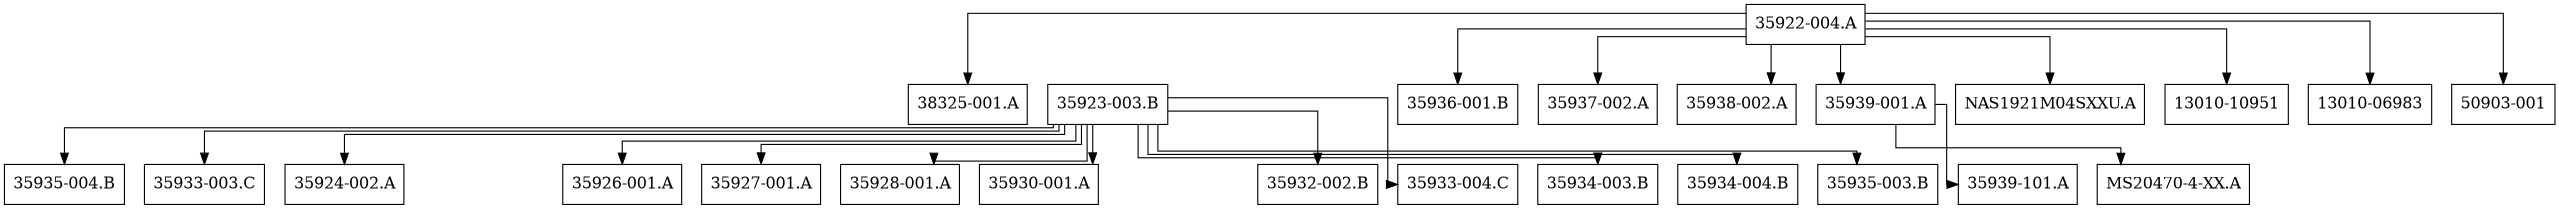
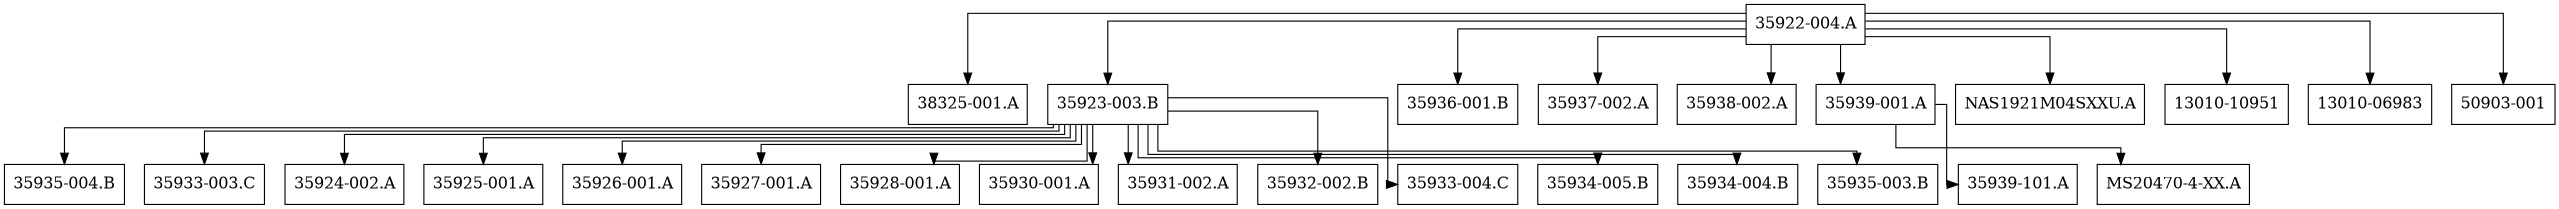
edge "35922-004.A" -> "35923-003.B": added
node "35925-001.A": added
node "35931-002.A": added
node "35934-003.B": label "35934-003.B" -> "35934-005.B"
